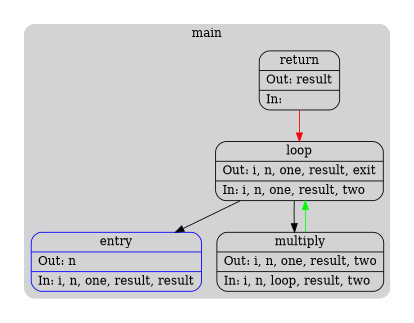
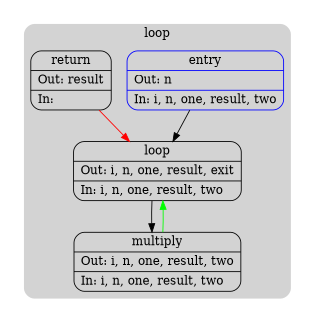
cluster "main": label "main" -> "loop"
edge "loop" -> "entry": reversed
node "entry": text "In: i, n, one, result, result" -> "In: i, n, one, result, two"
node "multiply": text "In: i, n, loop, result, two" -> "In: i, n, one, result, two"
